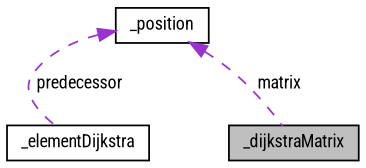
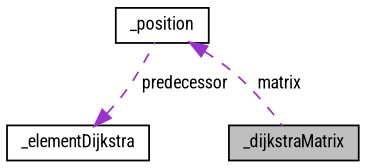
edge "_elementDijkstra" -> "_position": reversed
